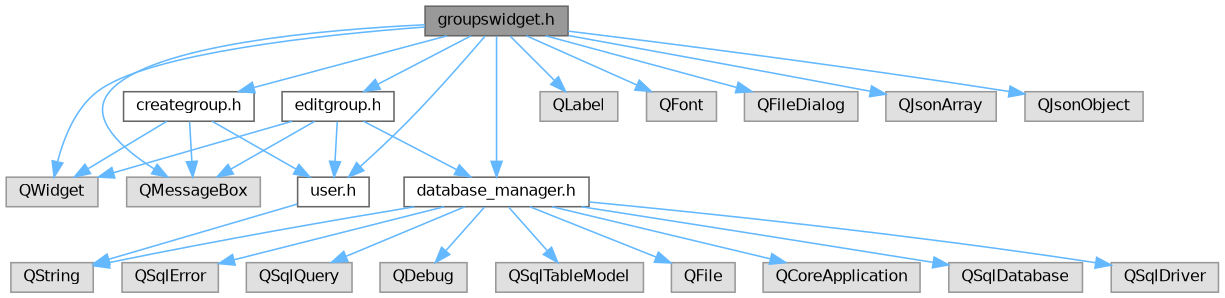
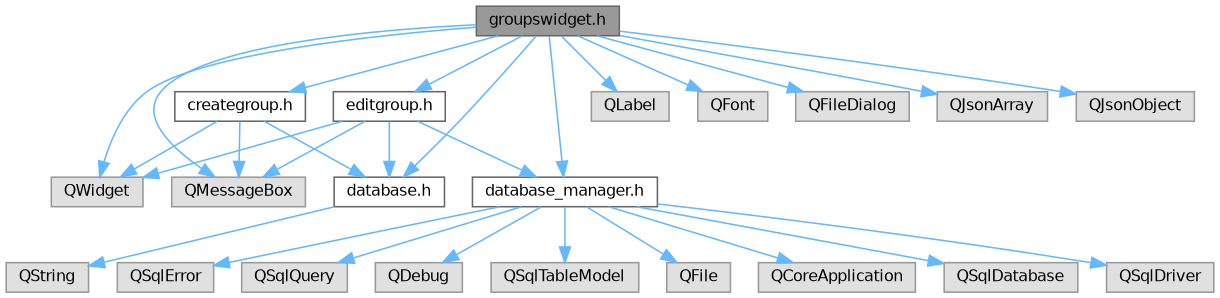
node "user.h": label "user.h" -> "database.h"
edge "database_manager.h" -> "QString": removed
